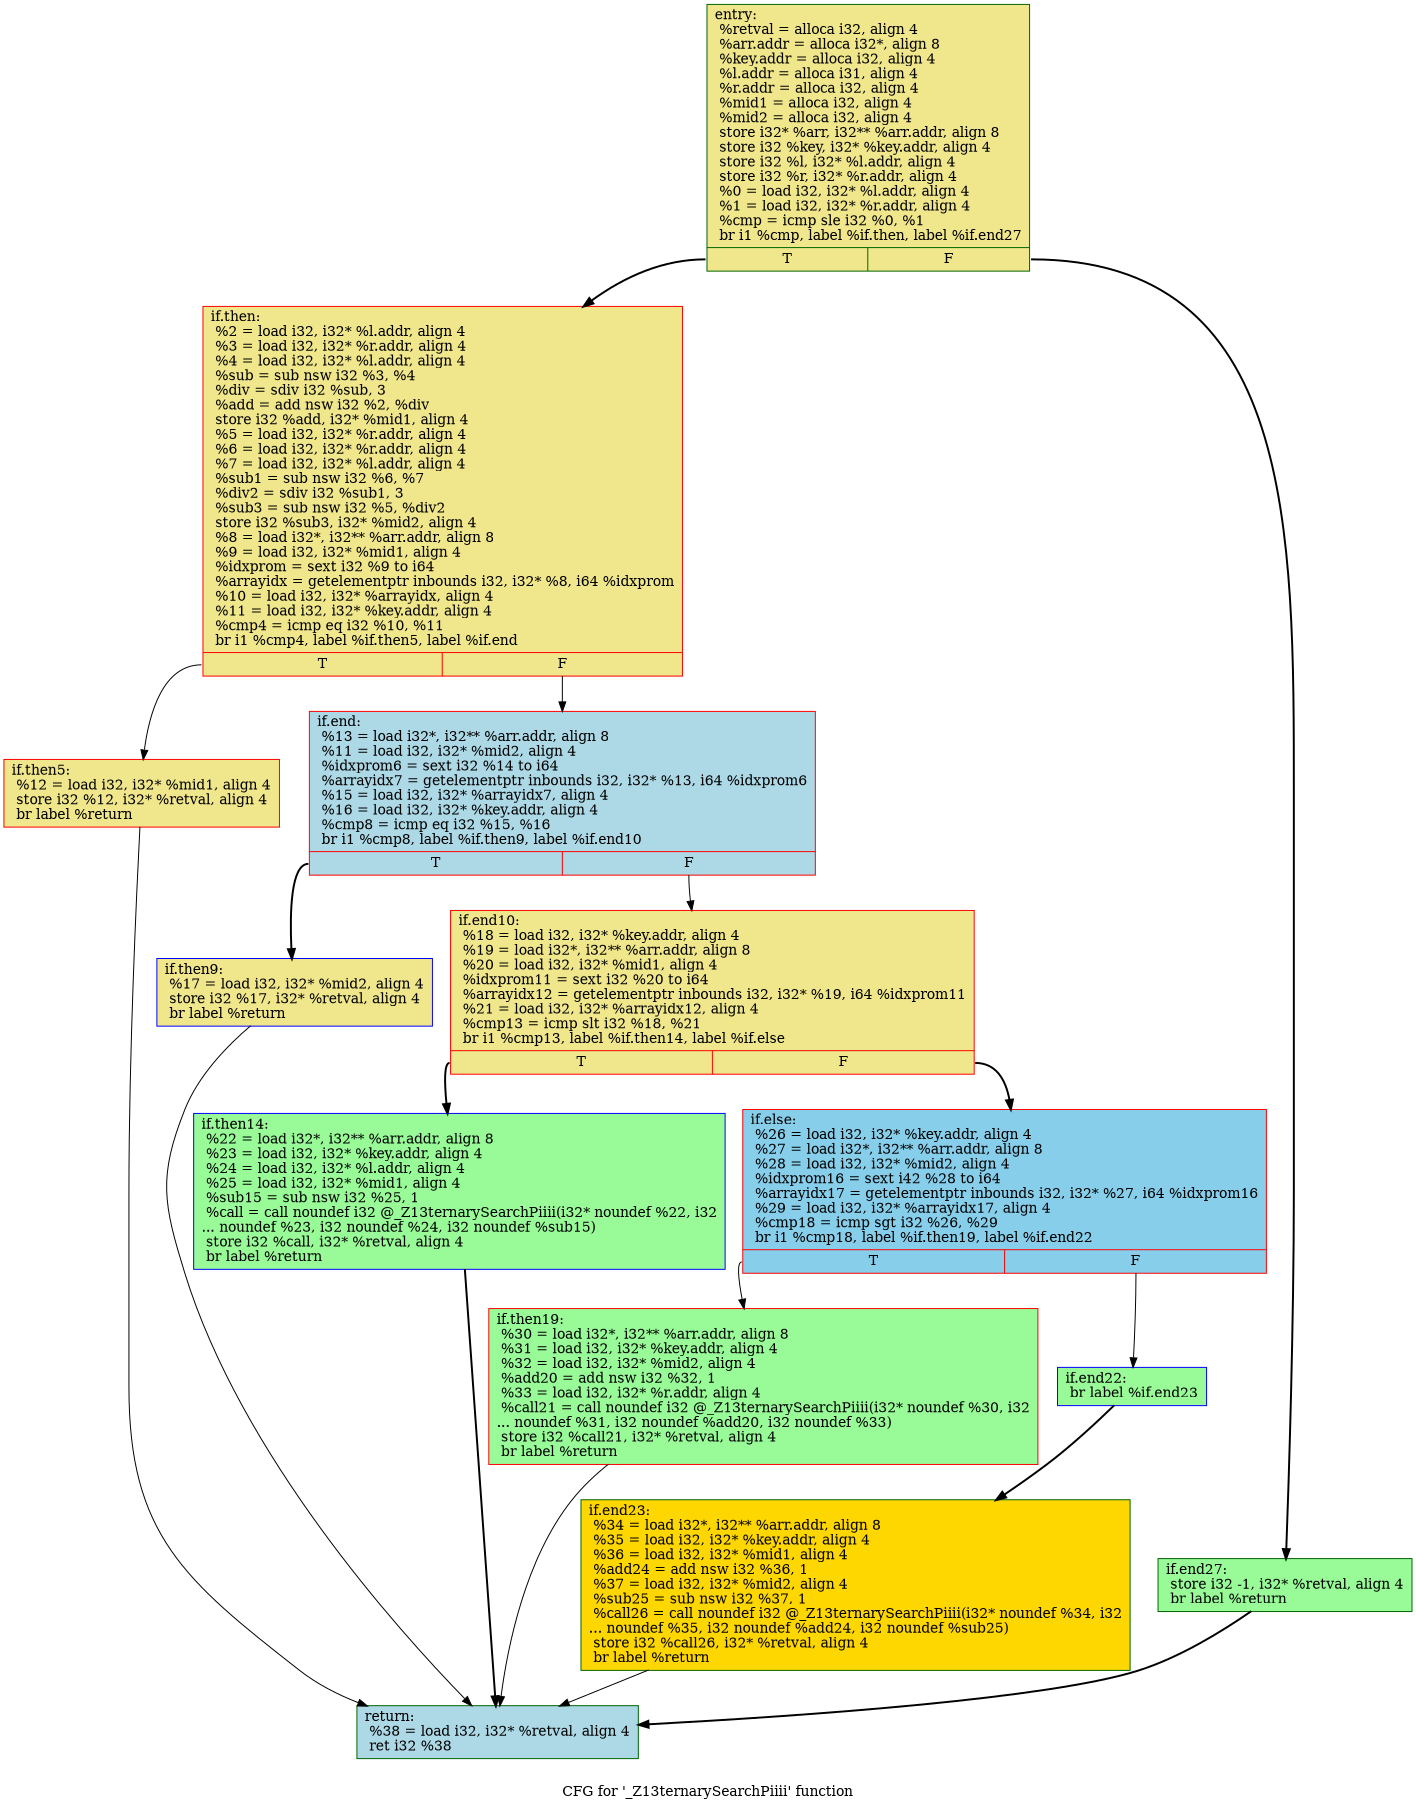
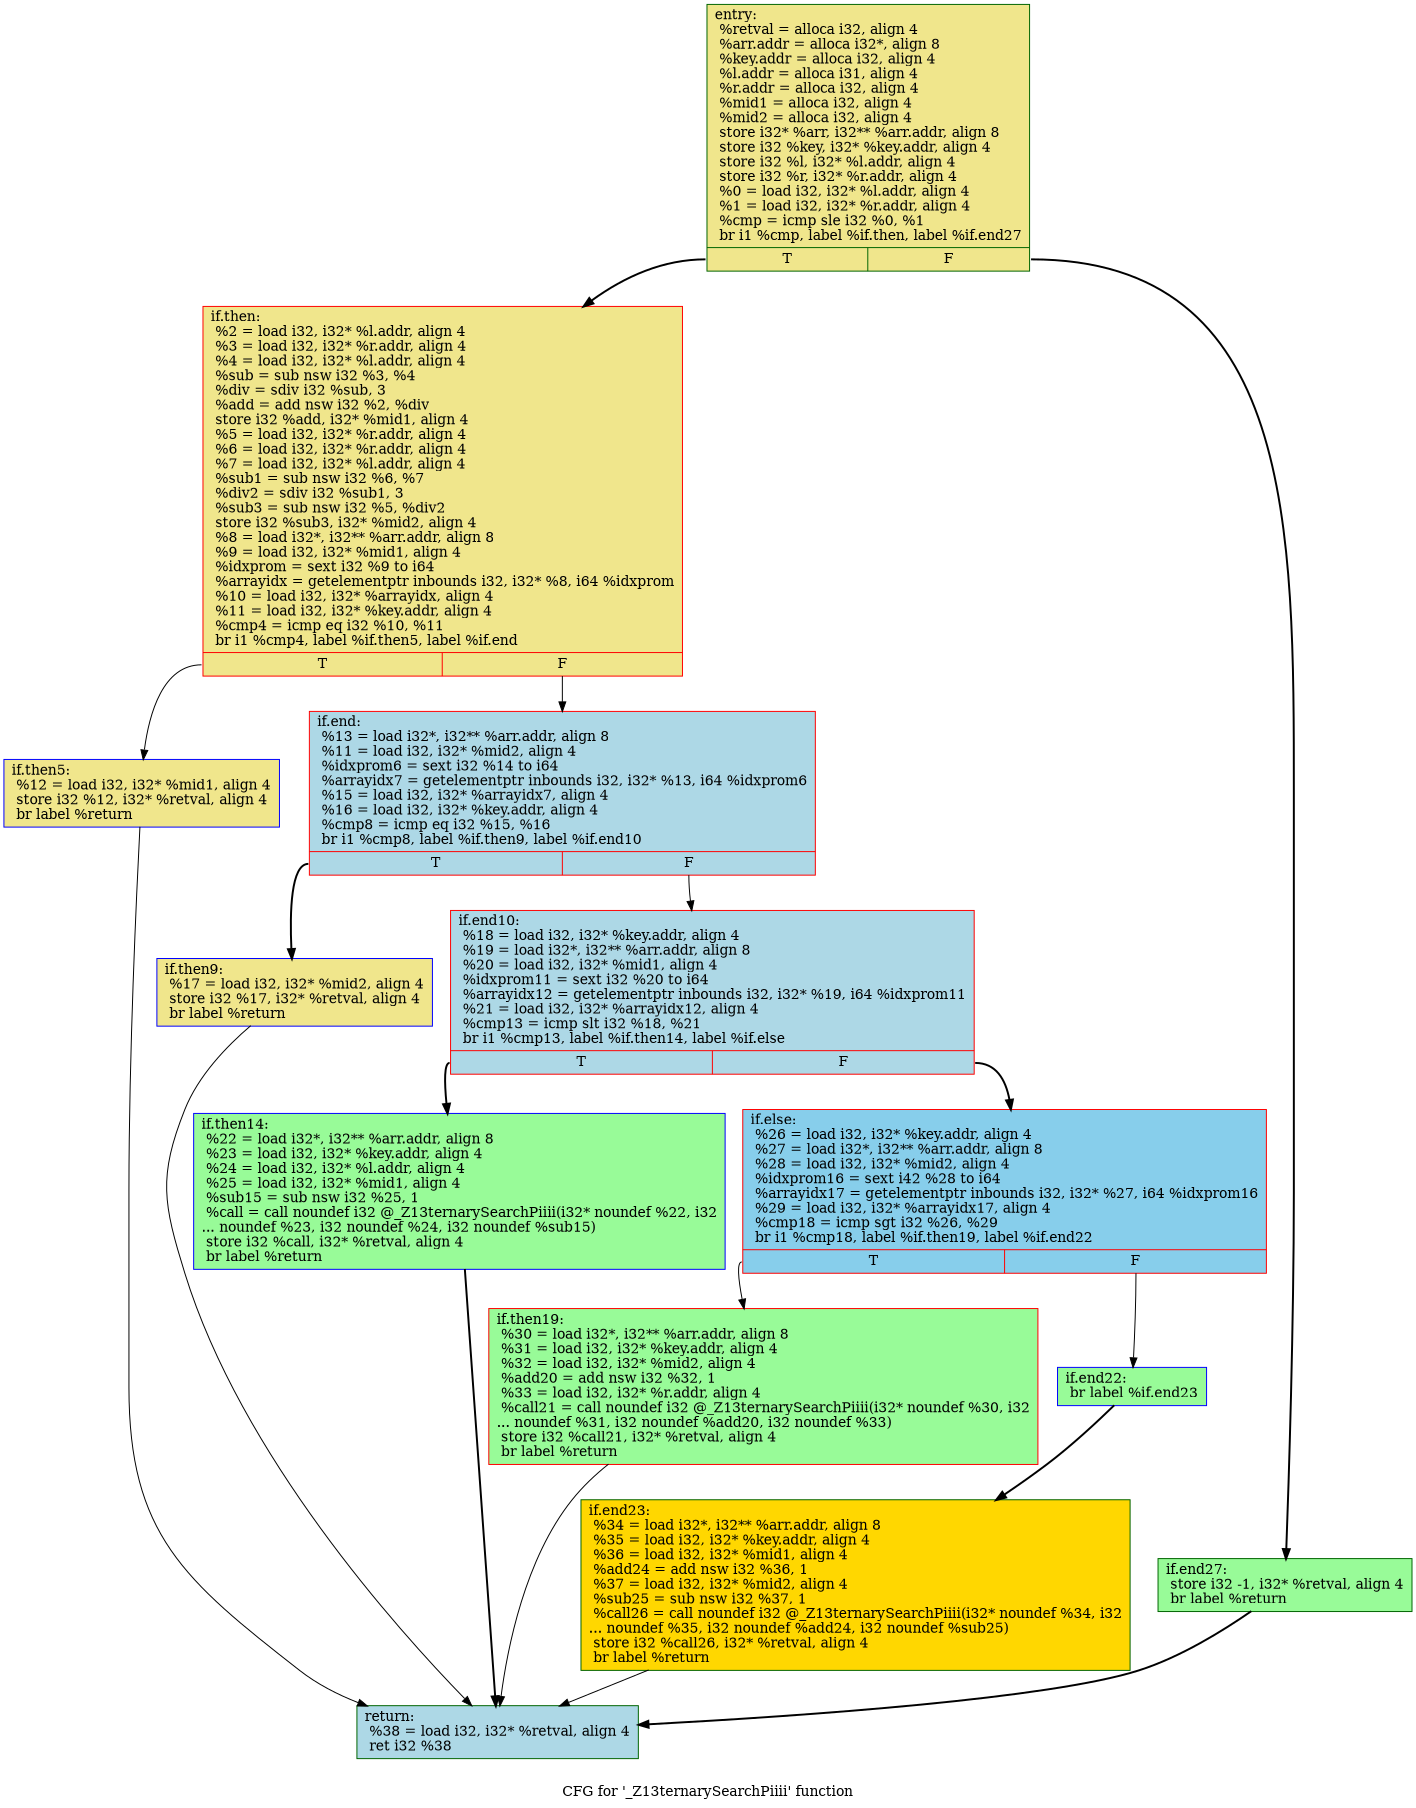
node "if.then5:": color red -> blue
node "if.end10:": fillcolor khaki -> lightblue
